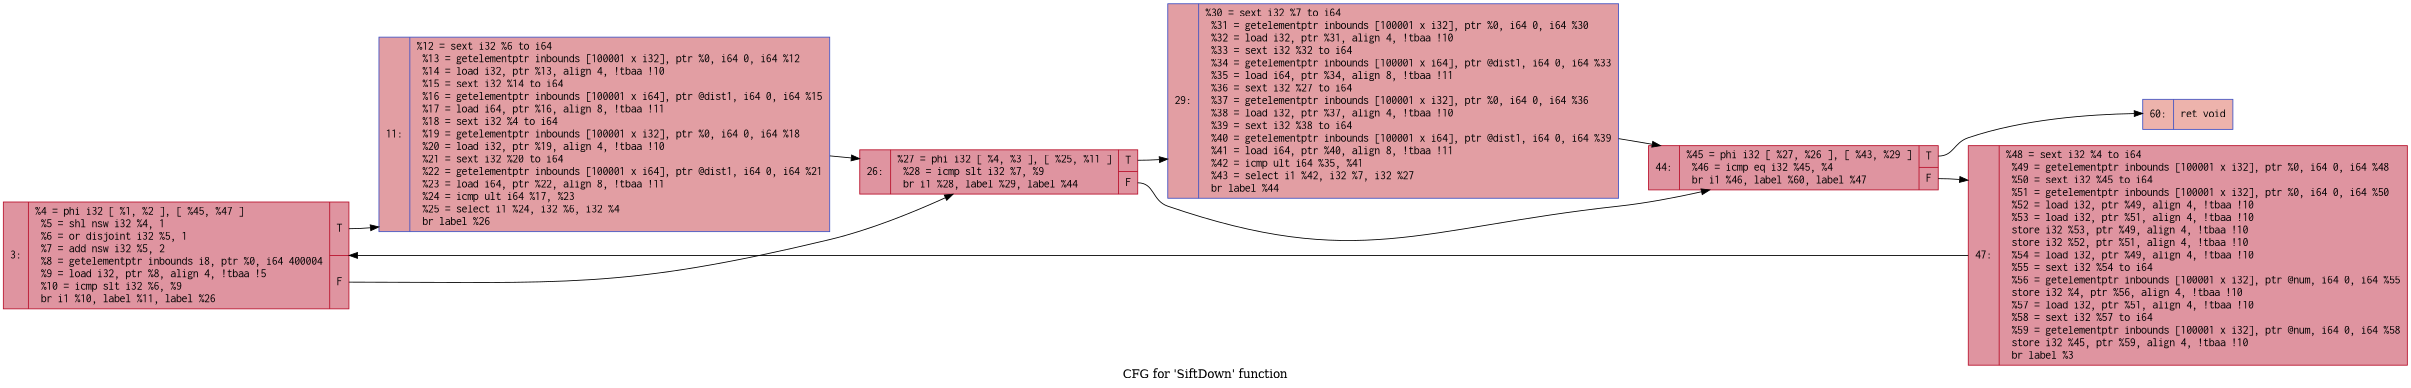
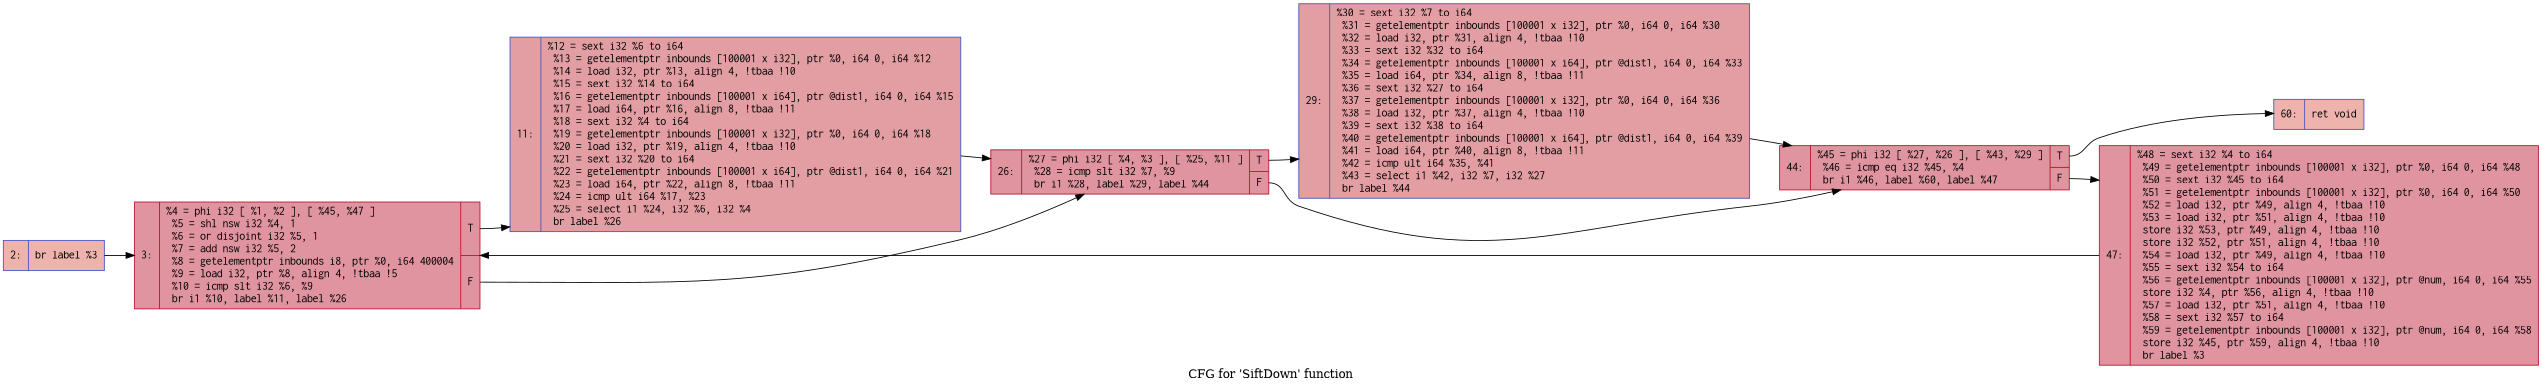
node "2:": added
